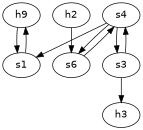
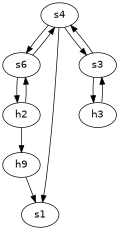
edge "s1" -> "h9": now "h2" -> "h9"
edge "s6" -> "h2": added
edge "h3" -> "s3": added
